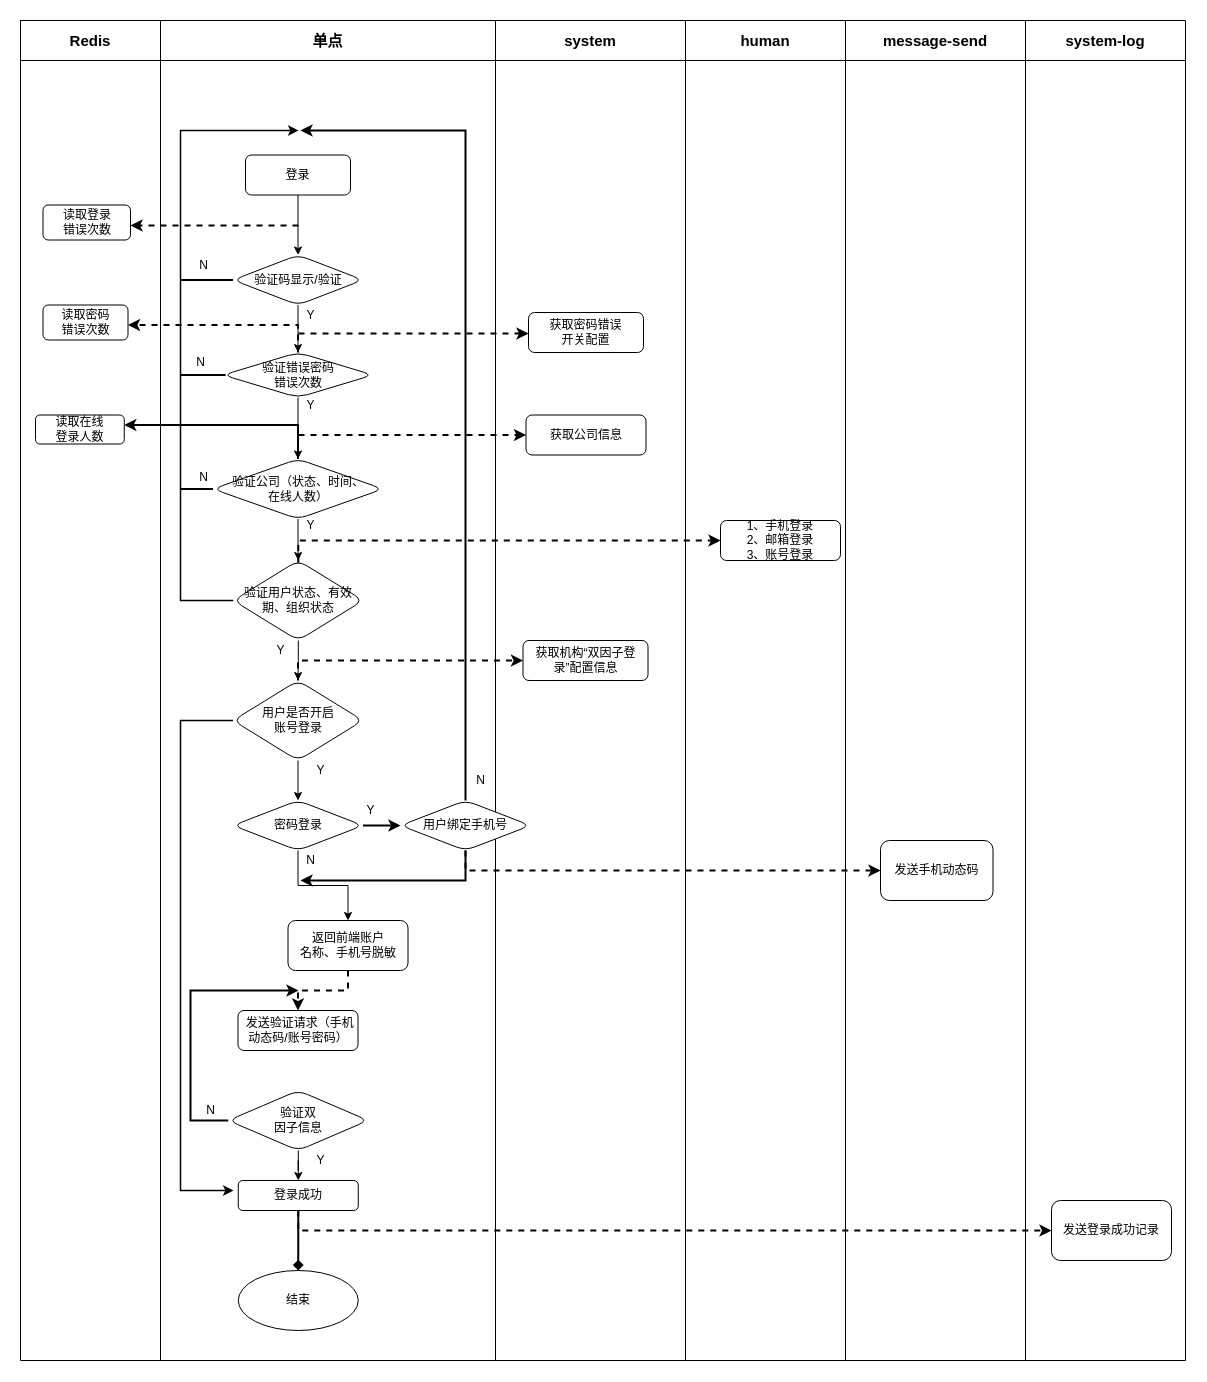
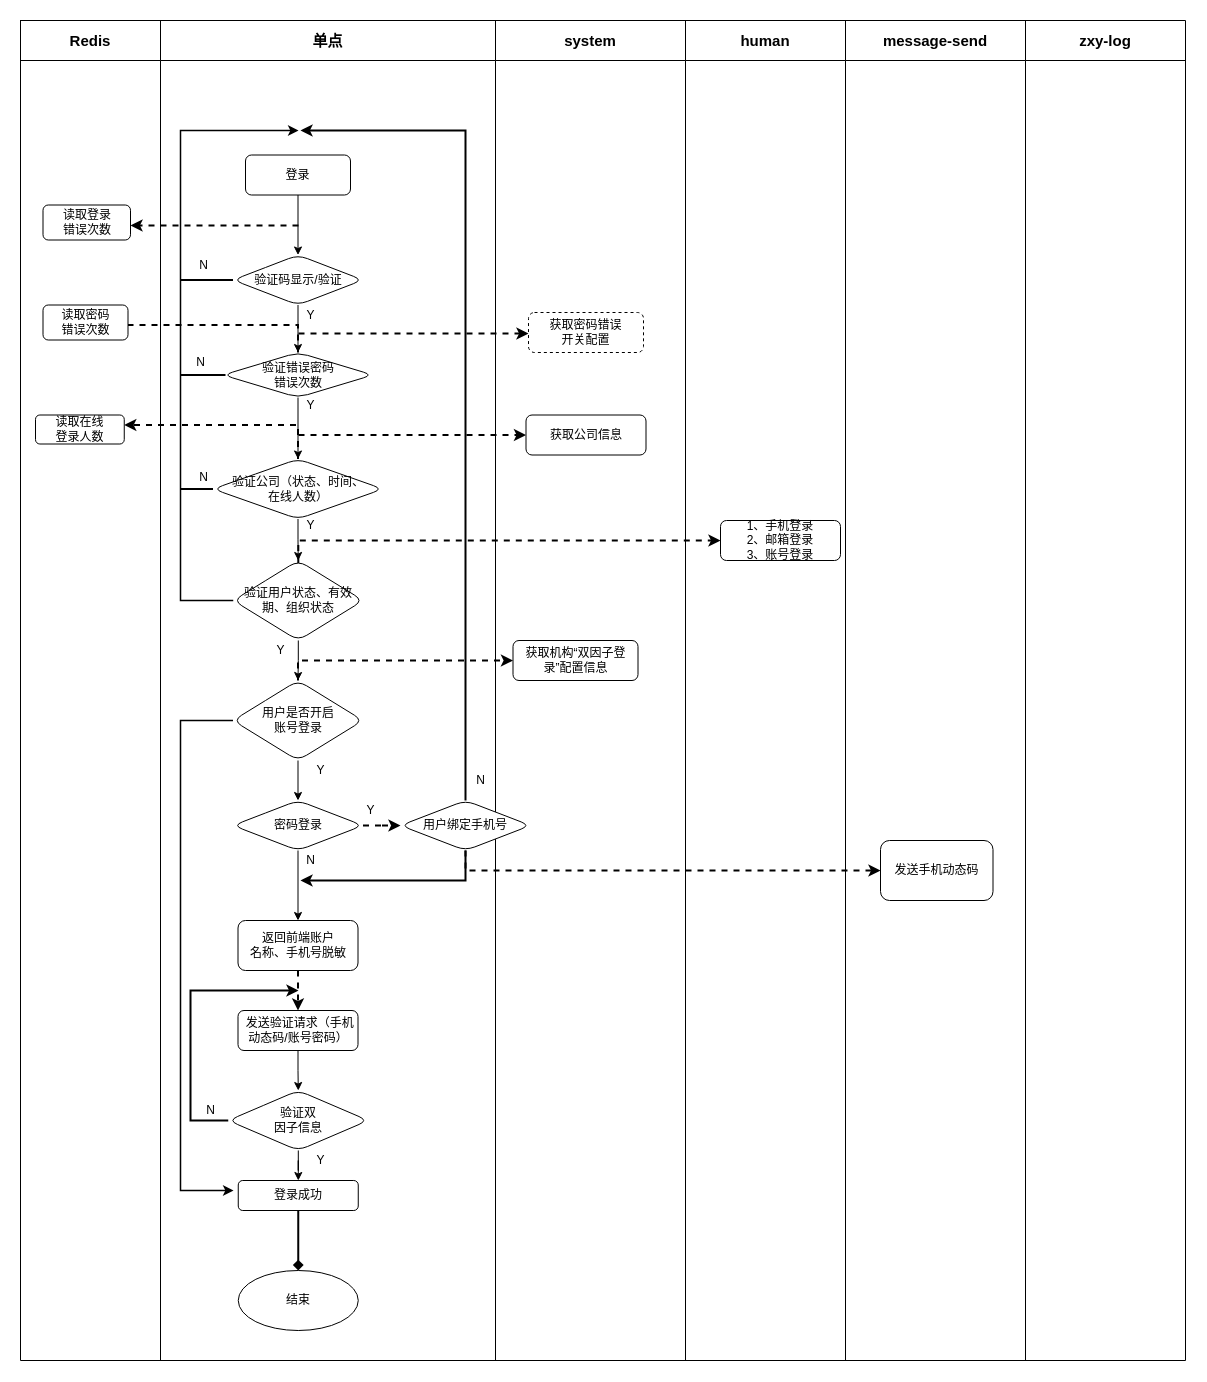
node "system-log": label "system-log" -> "zxy-log"
edge "验证错误密码 错误次数" -> "读取密码 错误次数": arrowhead classic -> none
node "获取密码错误 开关配置": style solid -> dashed
edge "验证公司（状态、时间、 在线人数）" -> "读取在线 登录人数": style solid -> dashed
node "获取机构“双因子登录”配置信息": moved (586, 661) -> (576, 661)
edge "密码登录" -> "用户绑定手机号": style solid -> dashed
node "返回前端账户 名称、手机号脱敏": moved (348, 946) -> (298, 946)
edge "发送验证请求（手机动态码/账号密码）" -> "验证双 因子信息": added
edge "登录成功" -> "发送登录成功记录": removed
node "发送登录成功记录": removed
